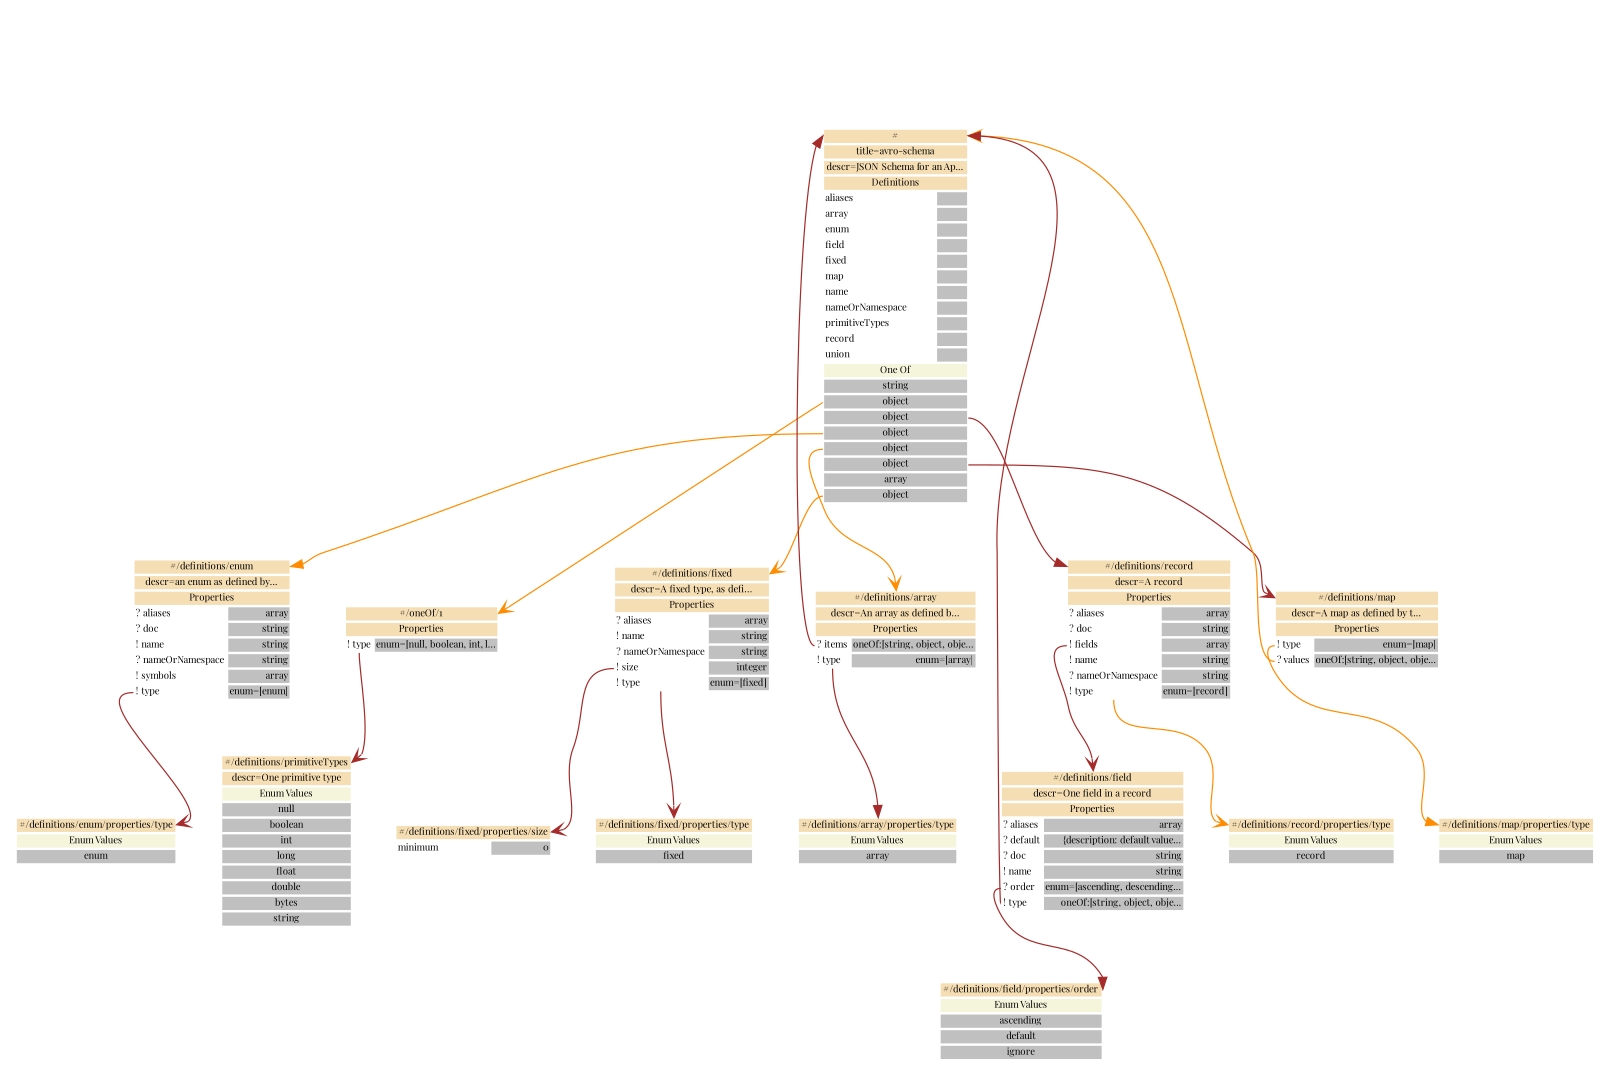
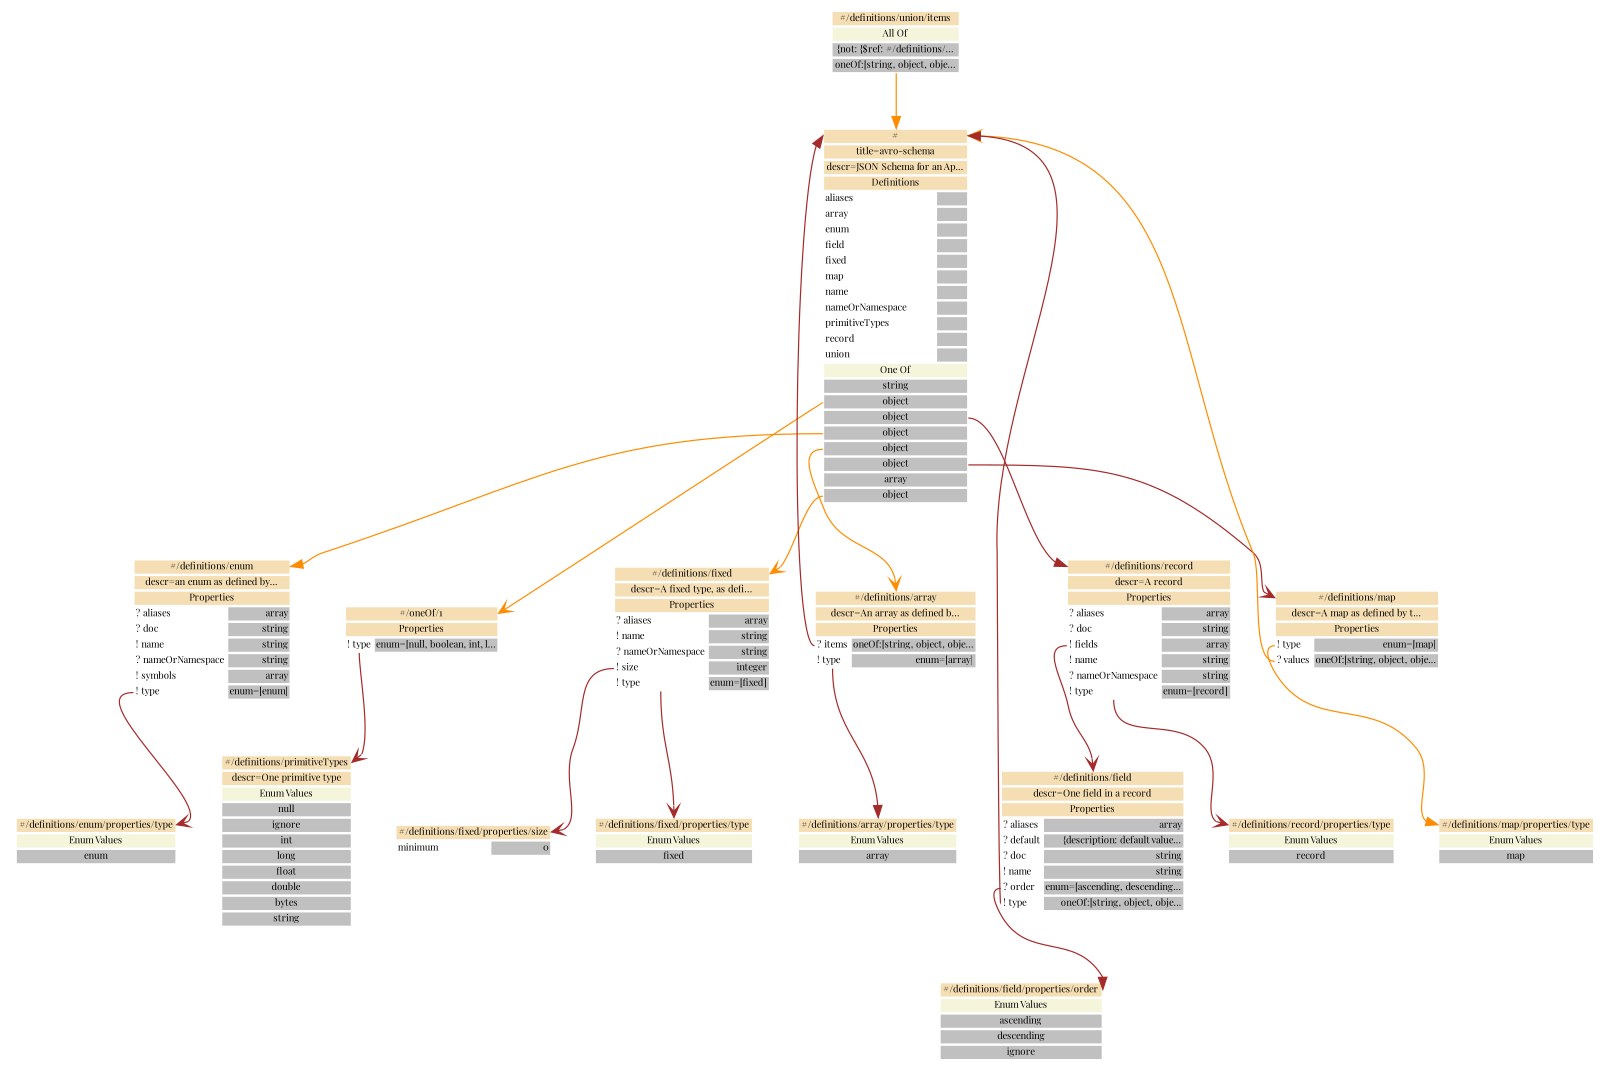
node "#/definitions/union/items": added
edge "#/definitions/record" -> "#/definitions/record/properties/type": color darkorange -> brown
node "#/definitions/primitiveTypes": text "boolean" -> "ignore"
node "#/definitions/field/properties/order": text "default" -> "descending"
